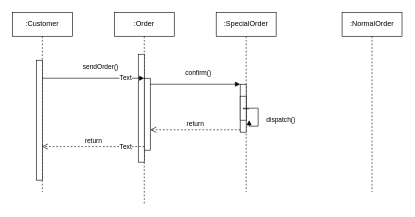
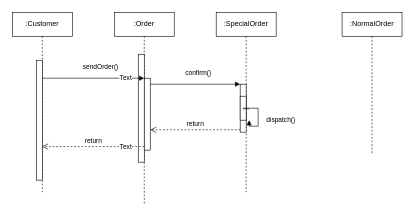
node ":NormalOrder": size 60x180 -> 60x141
